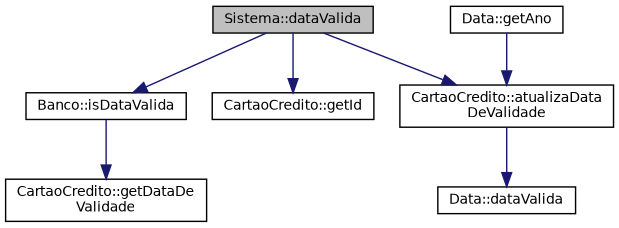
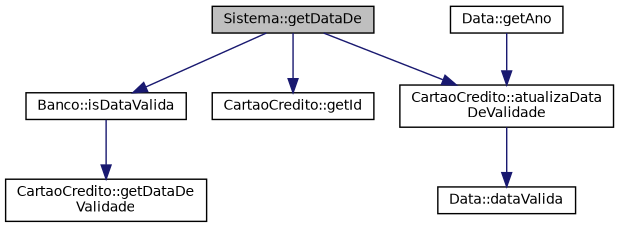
node "Sistema::dataValida": label "Sistema::dataValida" -> "Sistema::getDataDe"
